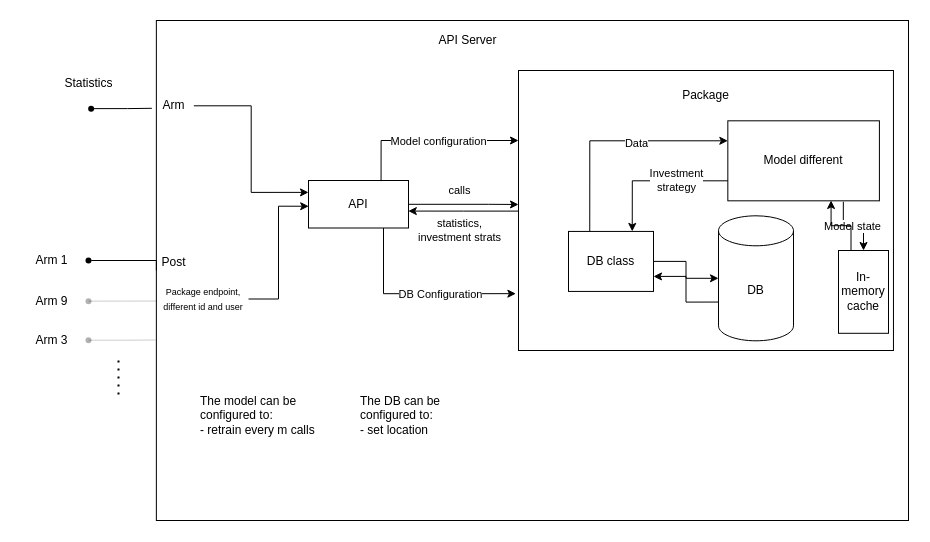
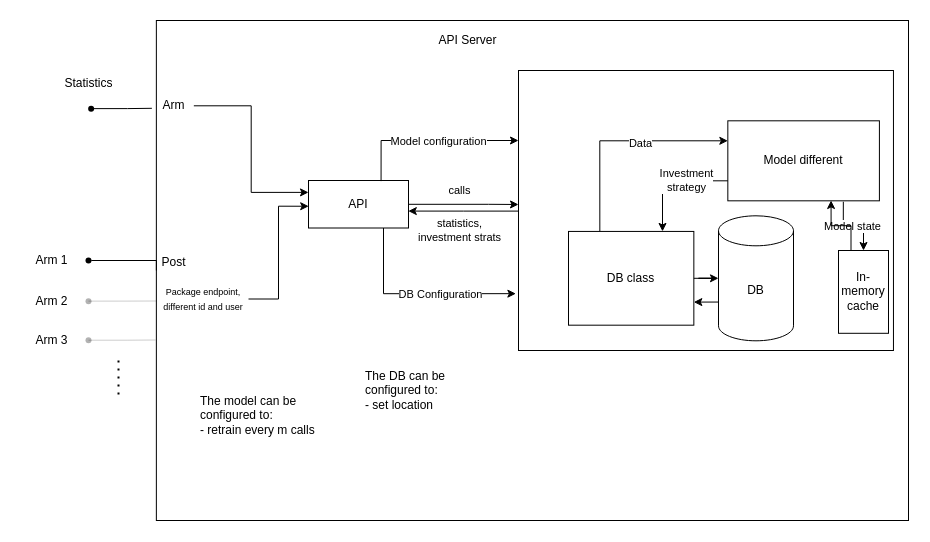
node "Package": removed
node "DB class": size 85x60 -> 125x94
node "Arm 9": label "Arm 9" -> "Arm 2"
node "The DB can be configured to: - set location": moved (423, 416) -> (428, 391)
